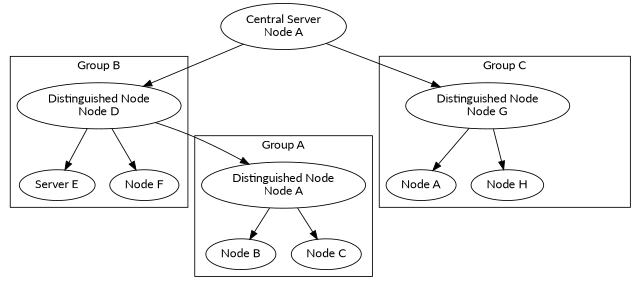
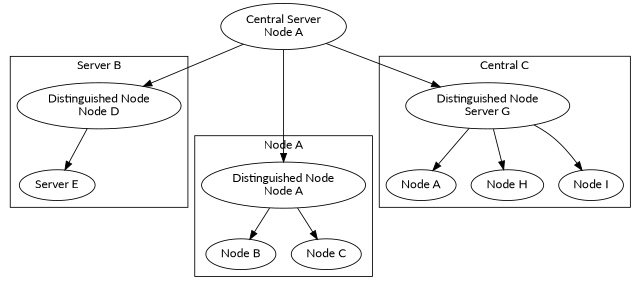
cluster "Group B": label "Group B" -> "Server B"
cluster "Group C": label "Group C" -> "Central C"
node "Distinguished Node Node G": label "Distinguished Node Node G" -> "Distinguished Node Server G"
edge "Distinguished Node Node D" -> "Distinguished Node Node A": now "Central Server Node A" -> "Distinguished Node Node A"
cluster "Group A": label "Group A" -> "Node A"
node "Node F": removed
node "Node I": added
